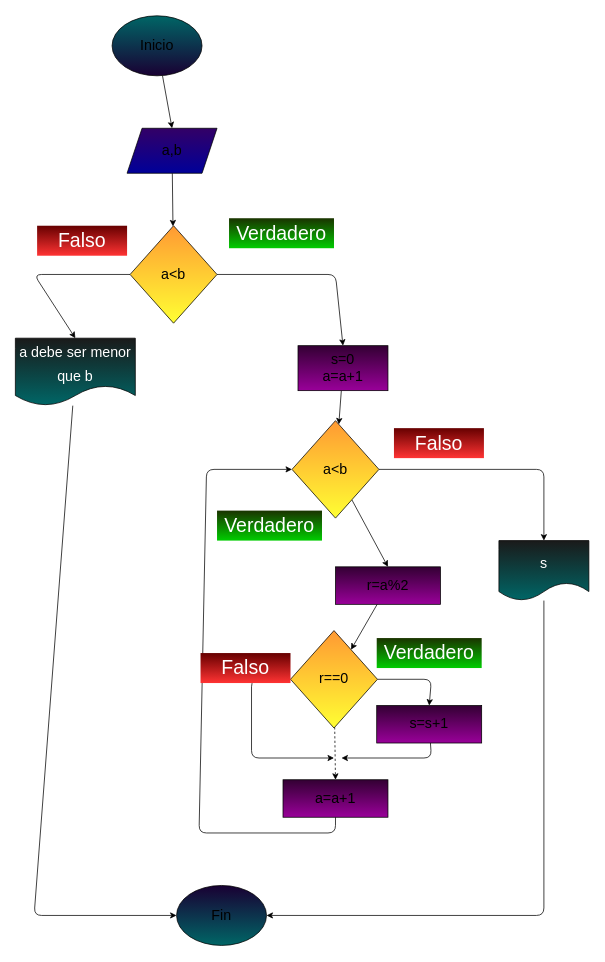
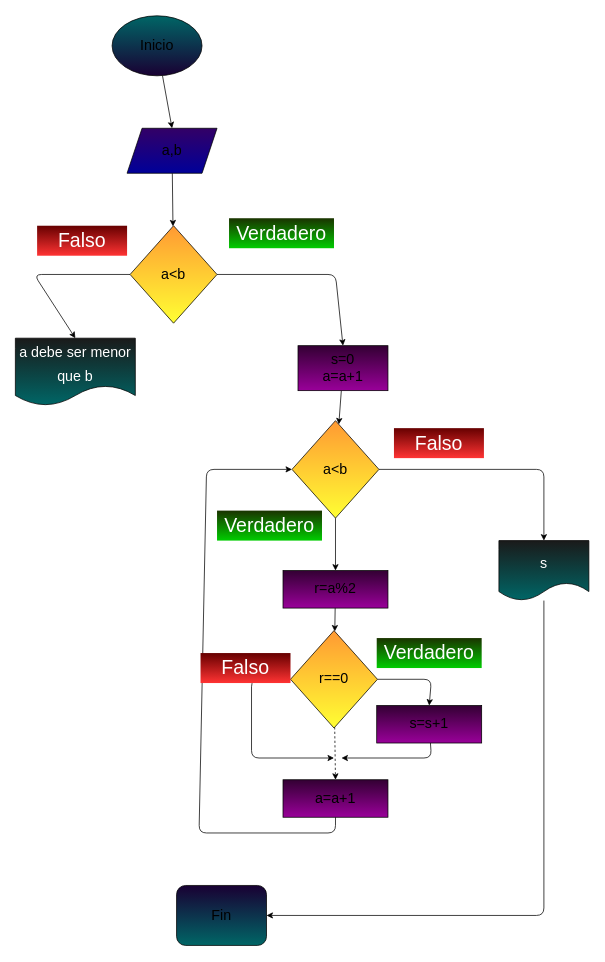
node "r=a%2": moved (388, 585) -> (336, 589)
edge "a debe ser menor que b" -> "Fin": removed
node "Fin": shape ellipse -> rounded rectangle
